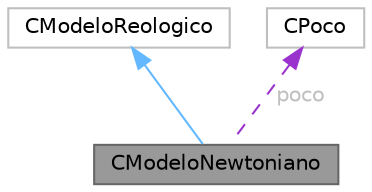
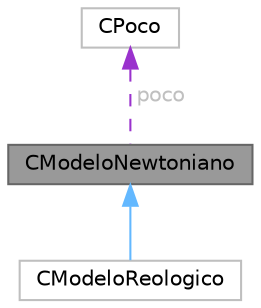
edge "CModeloNewtoniano" -> "CModeloReologico": reversed
